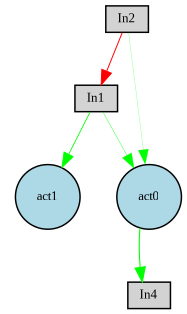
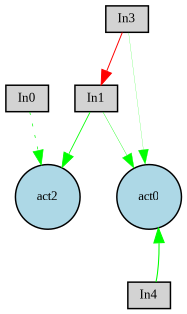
node "In2": label "In2" -> "In3"
node "In0": added
node "act1": label "act1" -> "act2"
edge "act0" -> "In4": reversed
